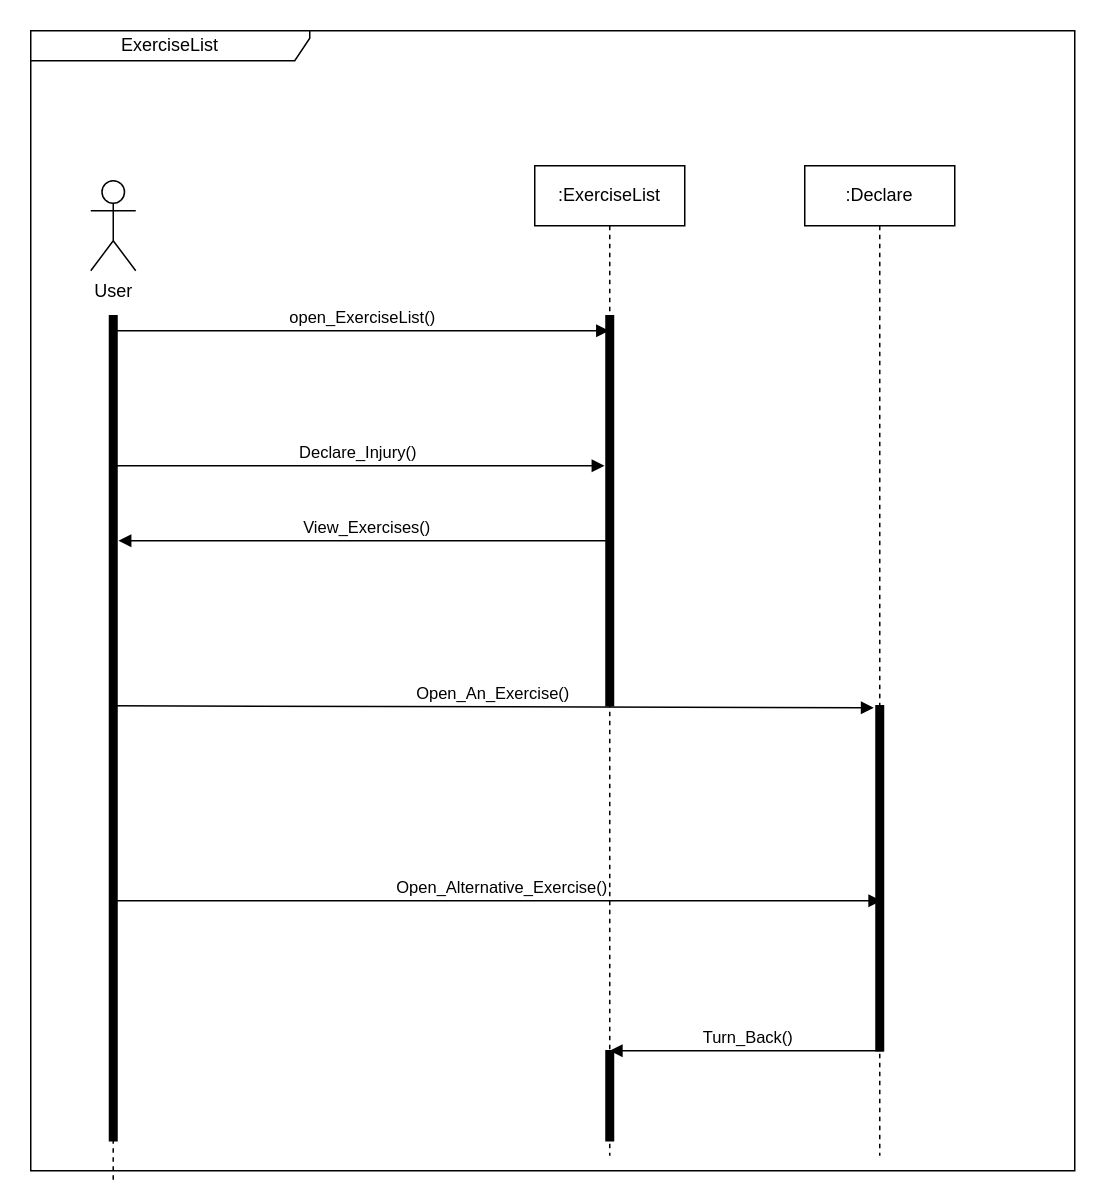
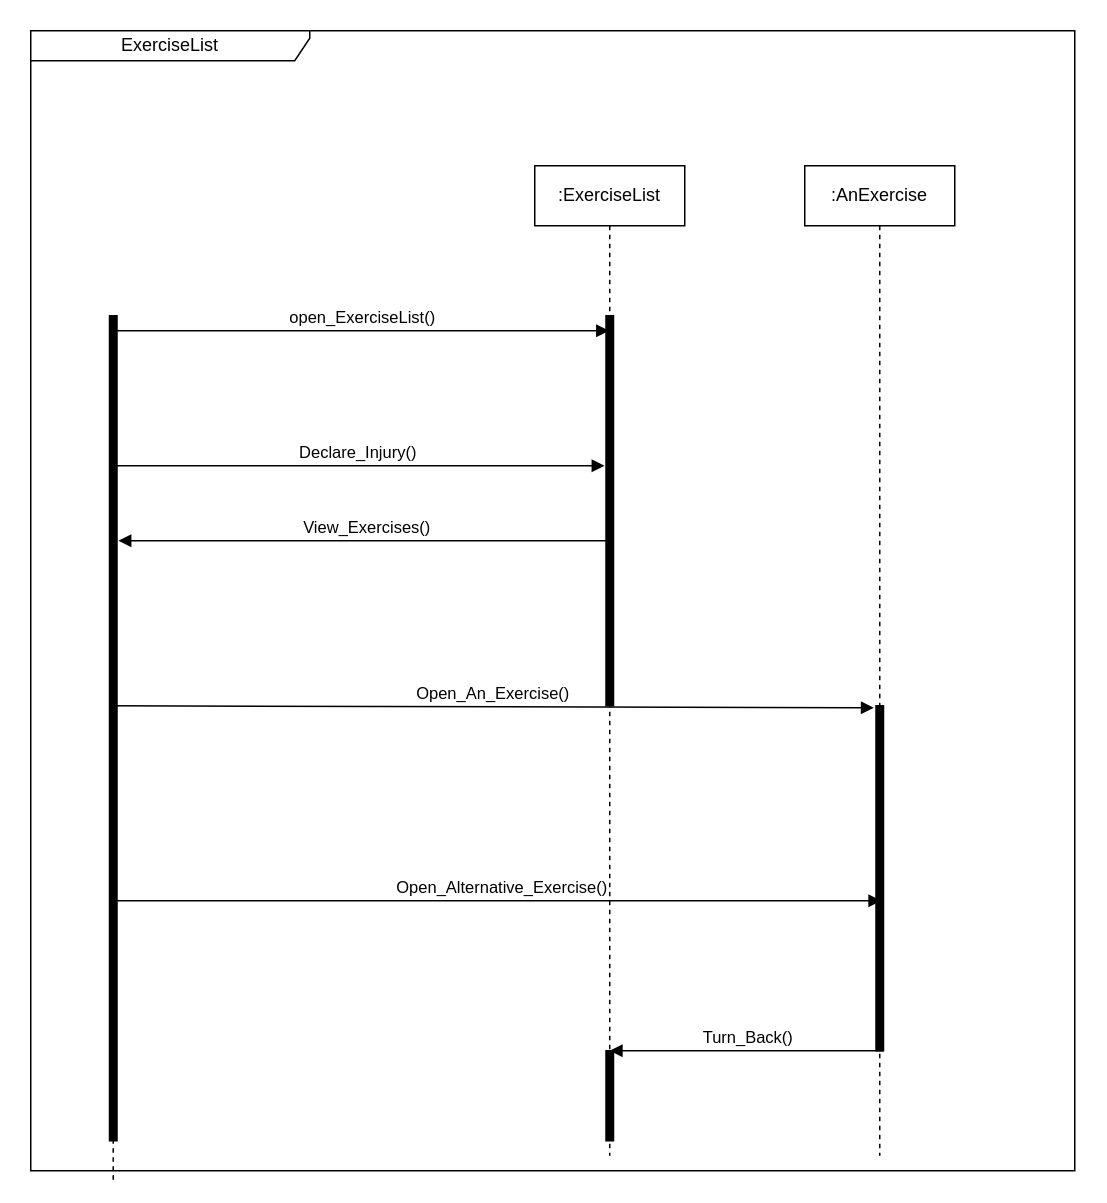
node ":Declare": label ":Declare" -> ":AnExercise"
node "User": removed
